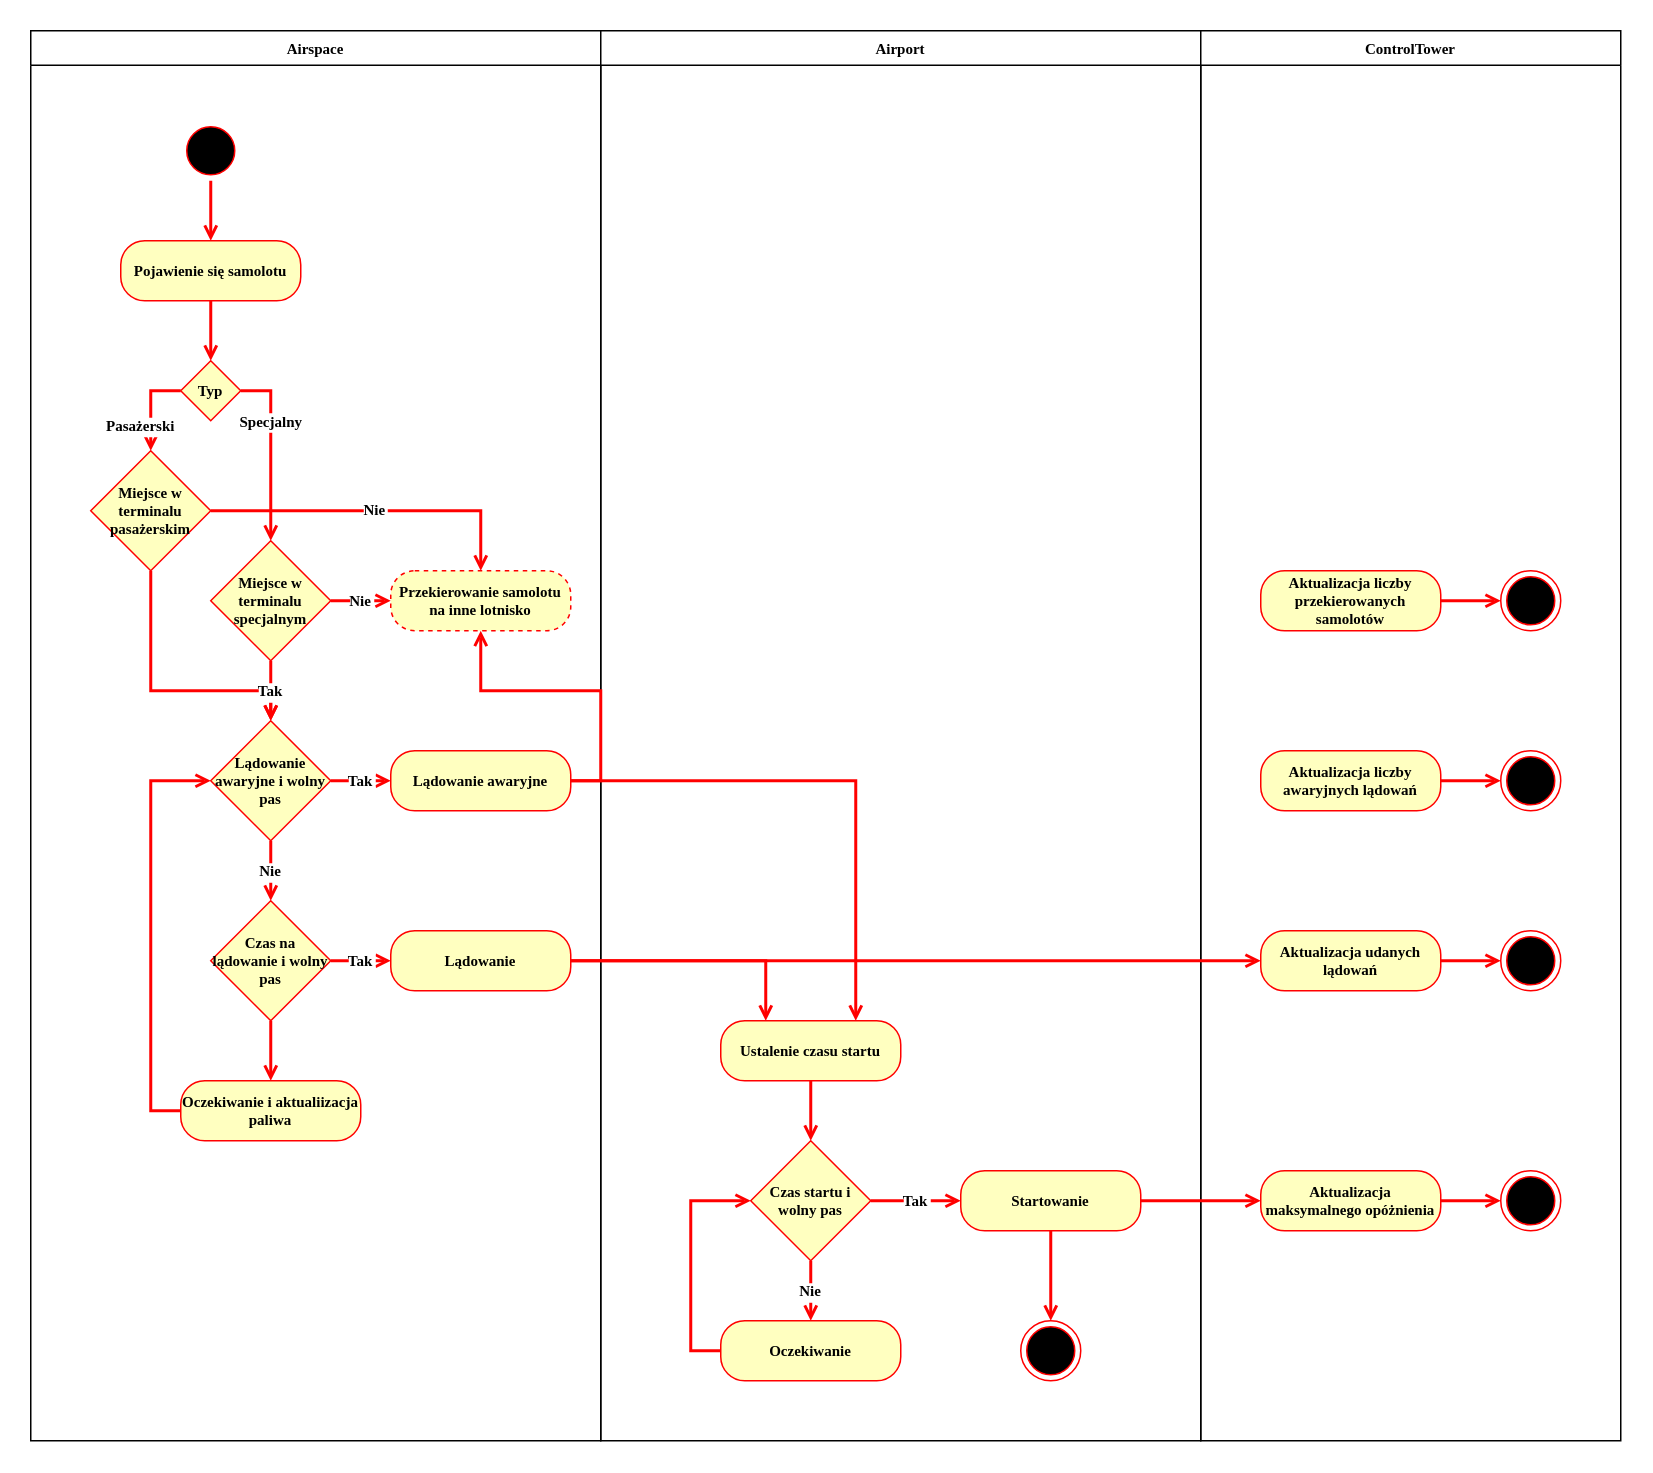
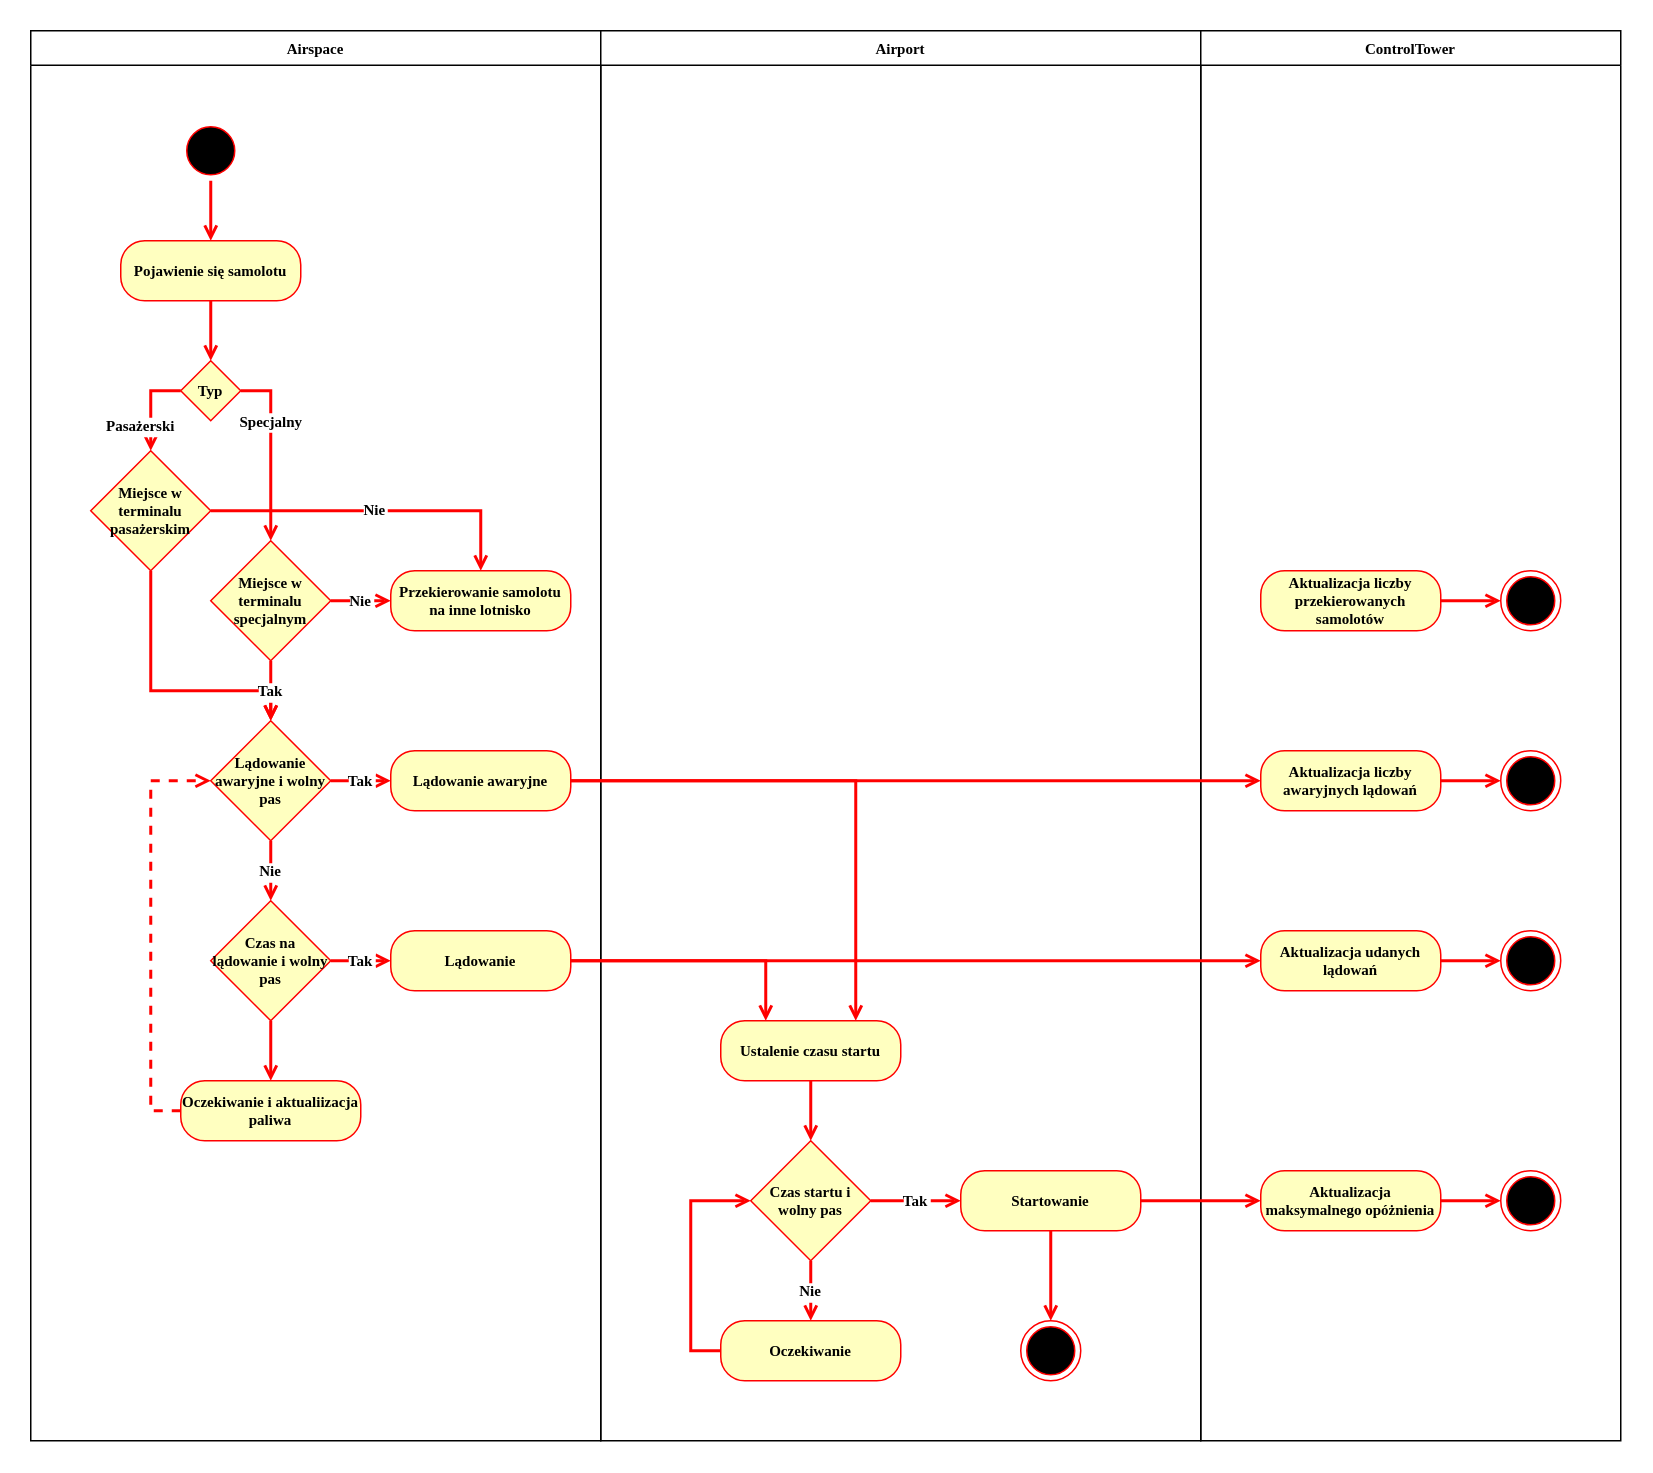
node "Przekierowanie samolotu na inne lotnisko": style dashed -> solid
edge "Lądowanie awaryjne" -> "Przekierowanie samolotu na inne lotnisko": now "Lądowanie awaryjne" -> "Aktualizacja liczby awaryjnych lądowań"
edge "Oczekiwanie i aktualiizacja paliwa" -> "Lądowanie awaryjne i wolny pas": style solid -> dashed
